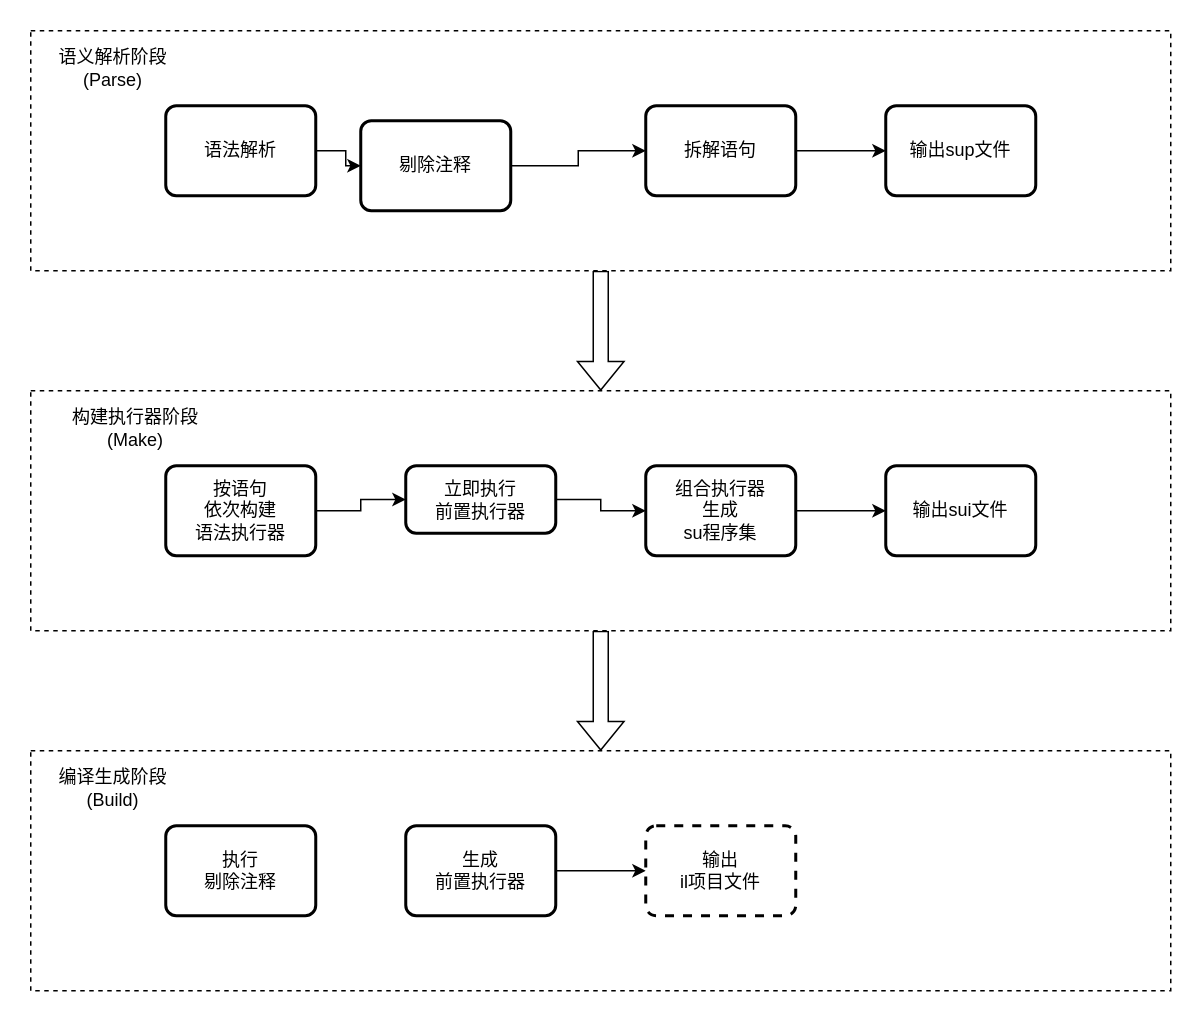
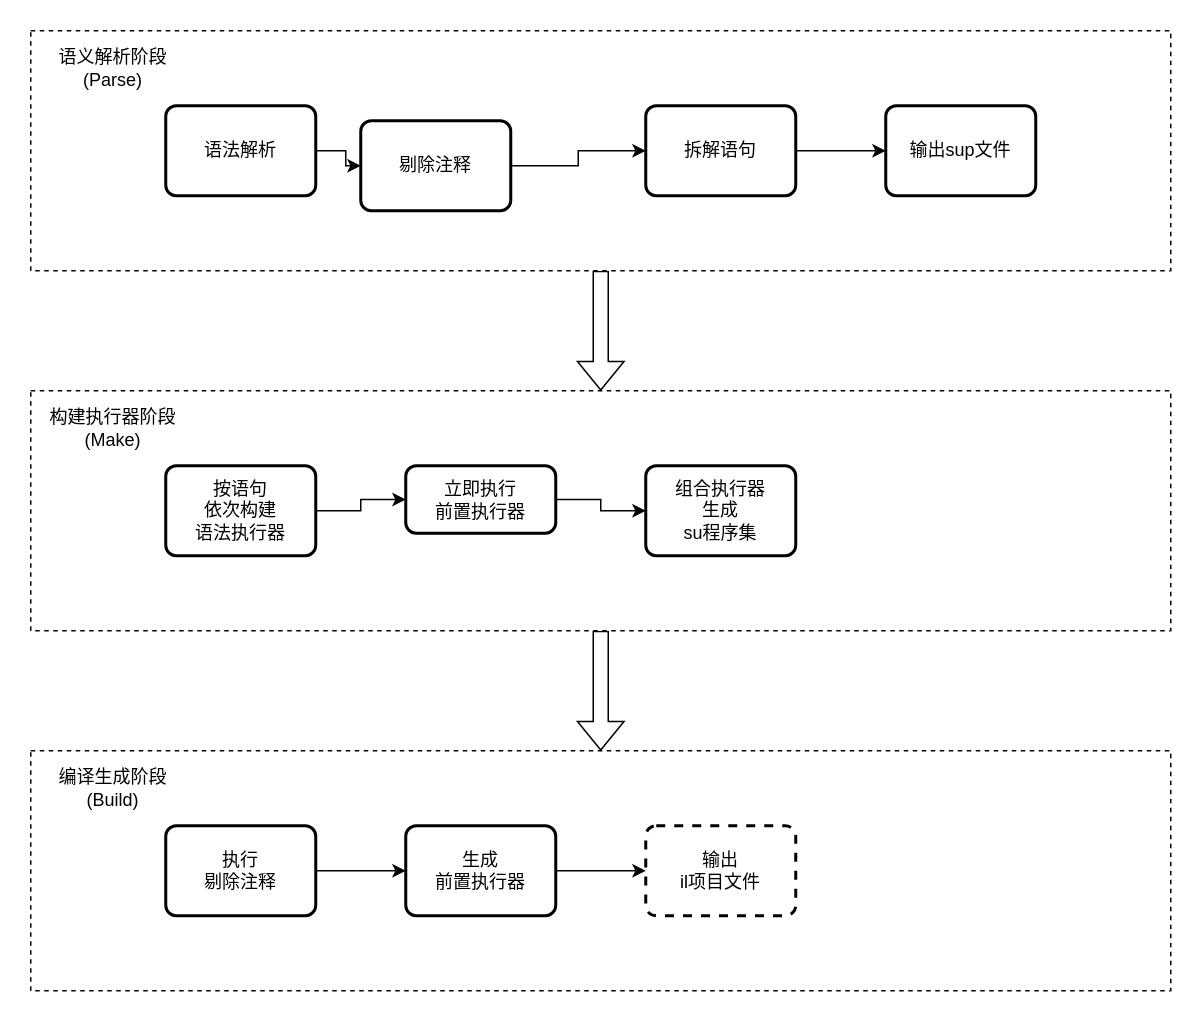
node "构建执行器阶段 (Make)": moved (136, 428) -> (113, 428)
edge "组合执行器 生成 su程序集" -> "输出sui文件": removed
node "输出sui文件": removed
edge "执行 剔除注释" -> "生成 前置执行器": added
